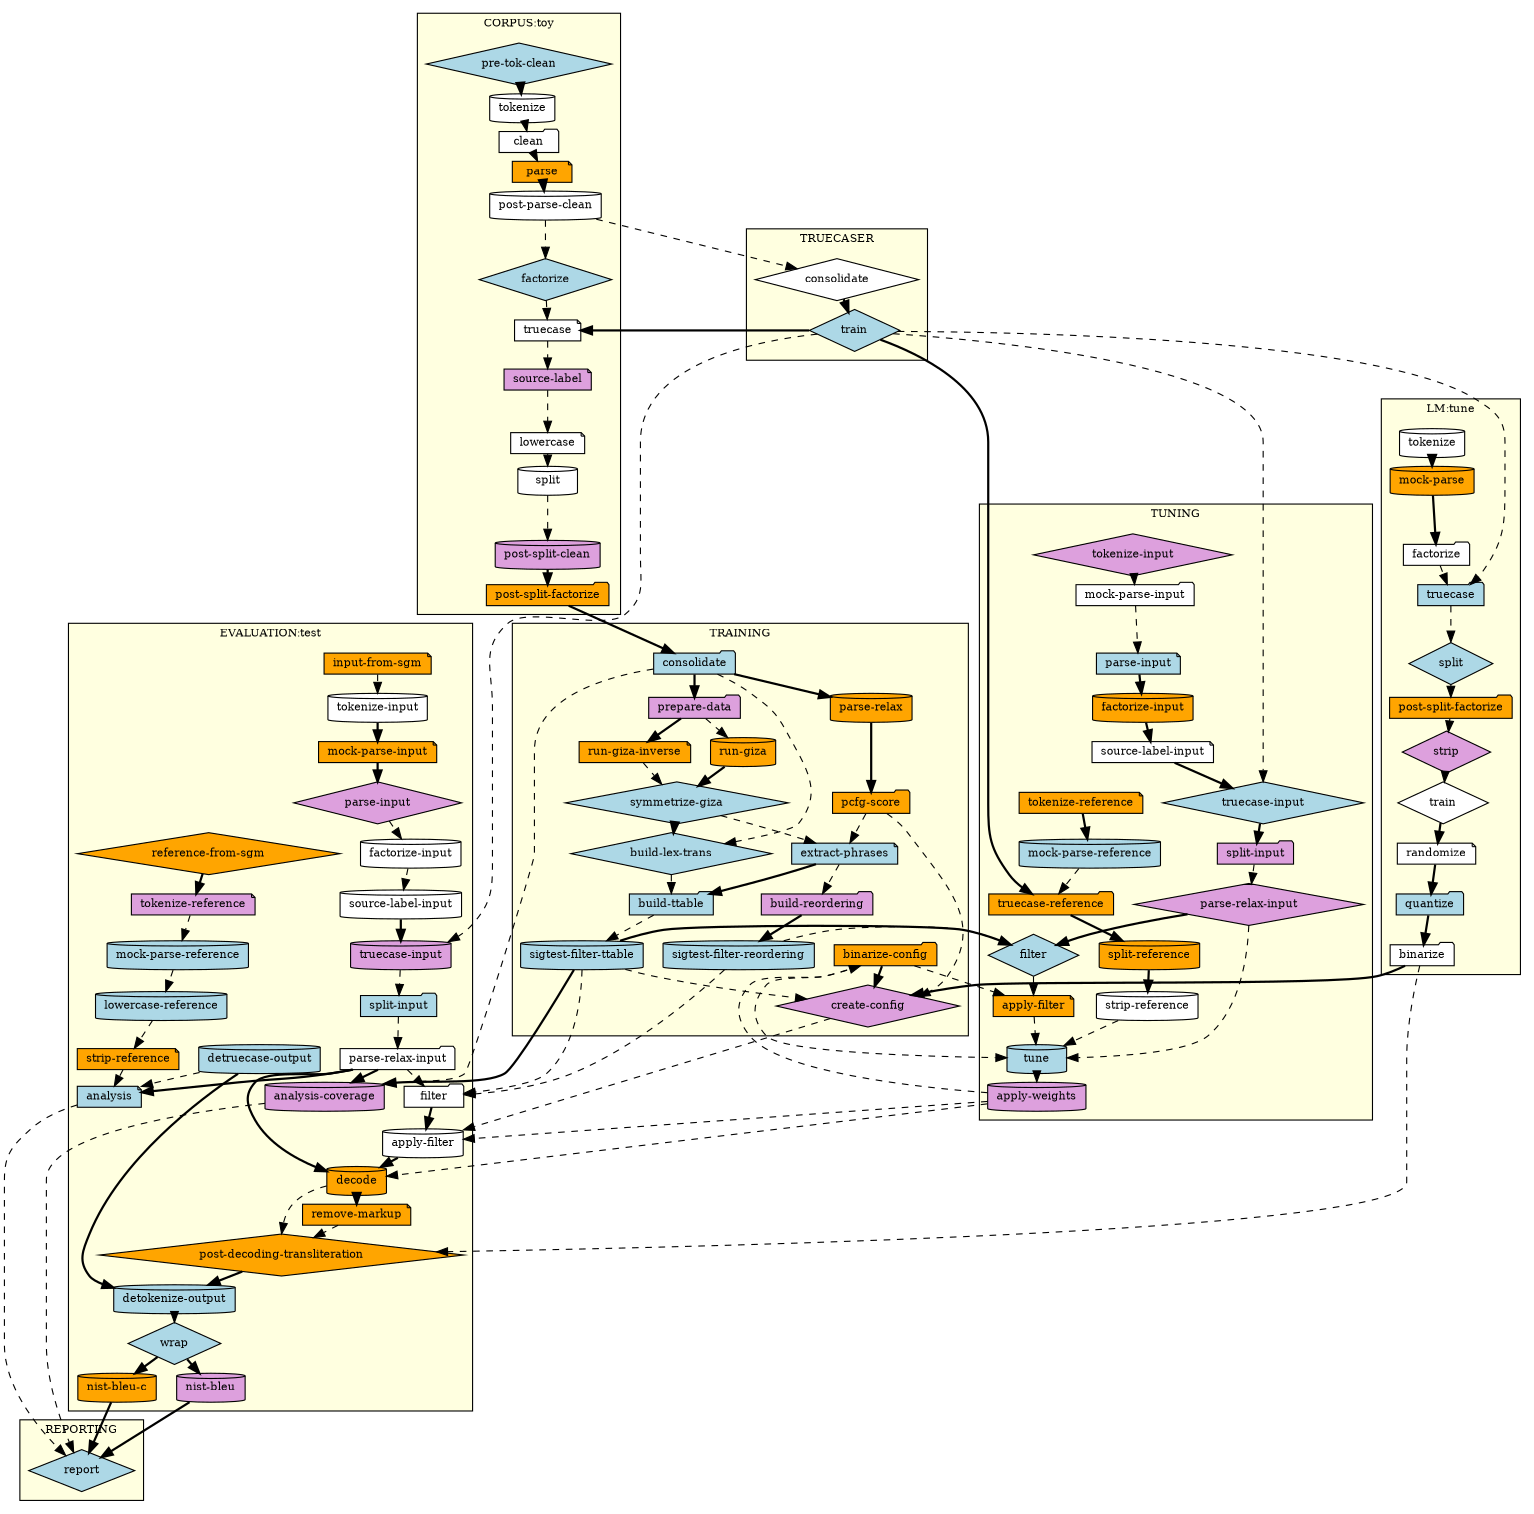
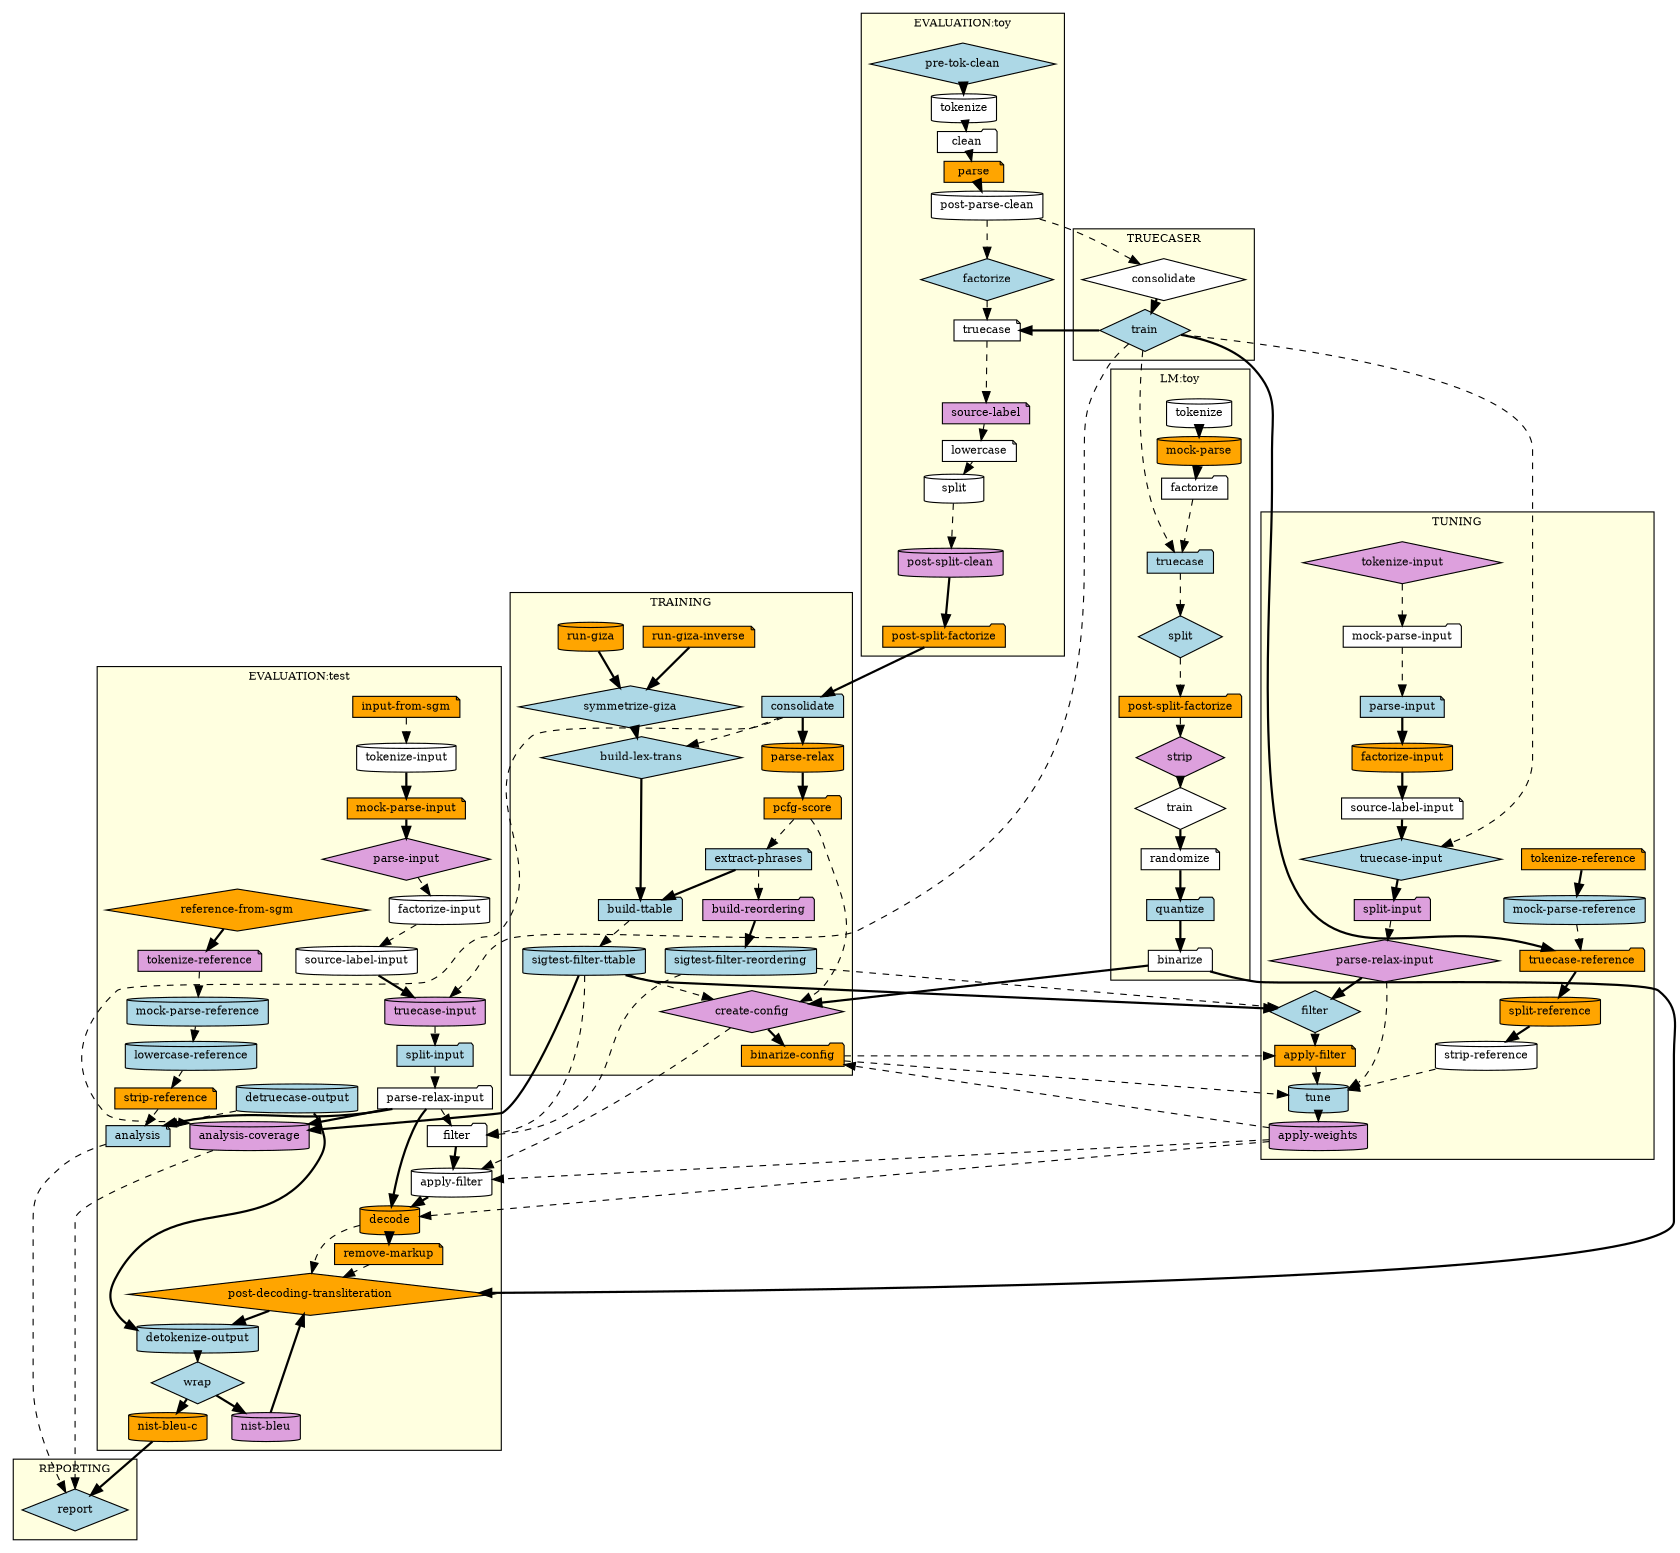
cluster "CORPUS:toy": label "CORPUS:toy" -> "EVALUATION:toy"
cluster "LM:tune": label "LM:tune" -> "LM:toy"
node "prepare-data": removed
edge "run-giza-inverse" -> "symmetrize-giza": style dashed -> bold
edge "symmetrize-giza" -> "extract-phrases": removed
edge "build-lex-trans" -> "build-ttable": style dashed -> bold
edge "binarize-config" -> "create-config": reversed
edge "binarize" -> "post-decoding-transliteration": style dashed -> bold
edge "nist-bleu" -> "report": now "nist-bleu" -> "post-decoding-transliteration"
